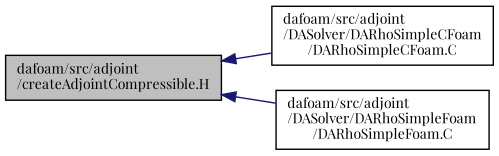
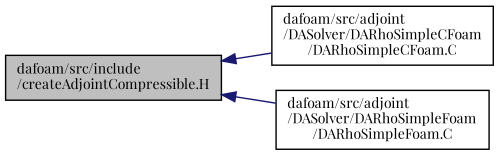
node "dafoam/src/adjoint /createAdjointCompressible.H": label "dafoam/src/adjoint /createAdjointCompressible.H" -> "dafoam/src/include /createAdjointCompressible.H"
